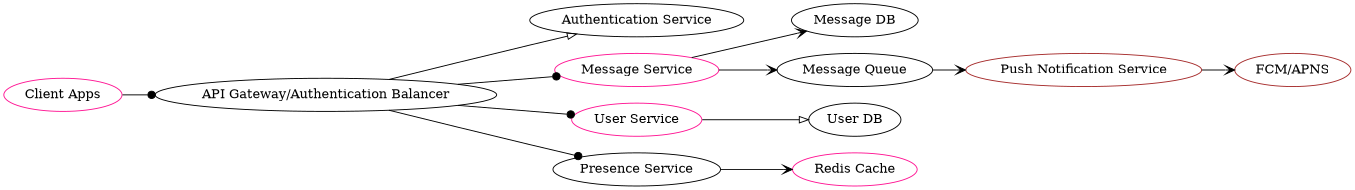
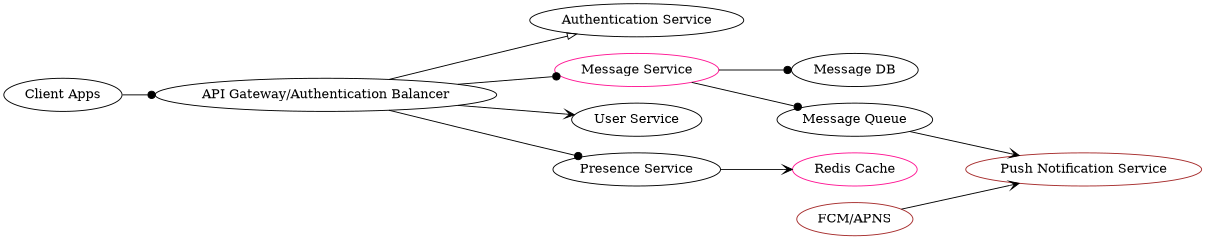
edge "Message Service" -> "Message DB": arrowhead vee -> dot
edge "Message Service" -> "Message Queue": arrowhead vee -> dot
edge "Push Notification Service" -> "FCM/APNS": reversed
node "Client Apps": color deeppink -> black
edge "API Gateway/Authentication Balancer" -> "User Service": arrowhead dot -> vee
node "User Service": color deeppink -> black
node "User DB": removed
